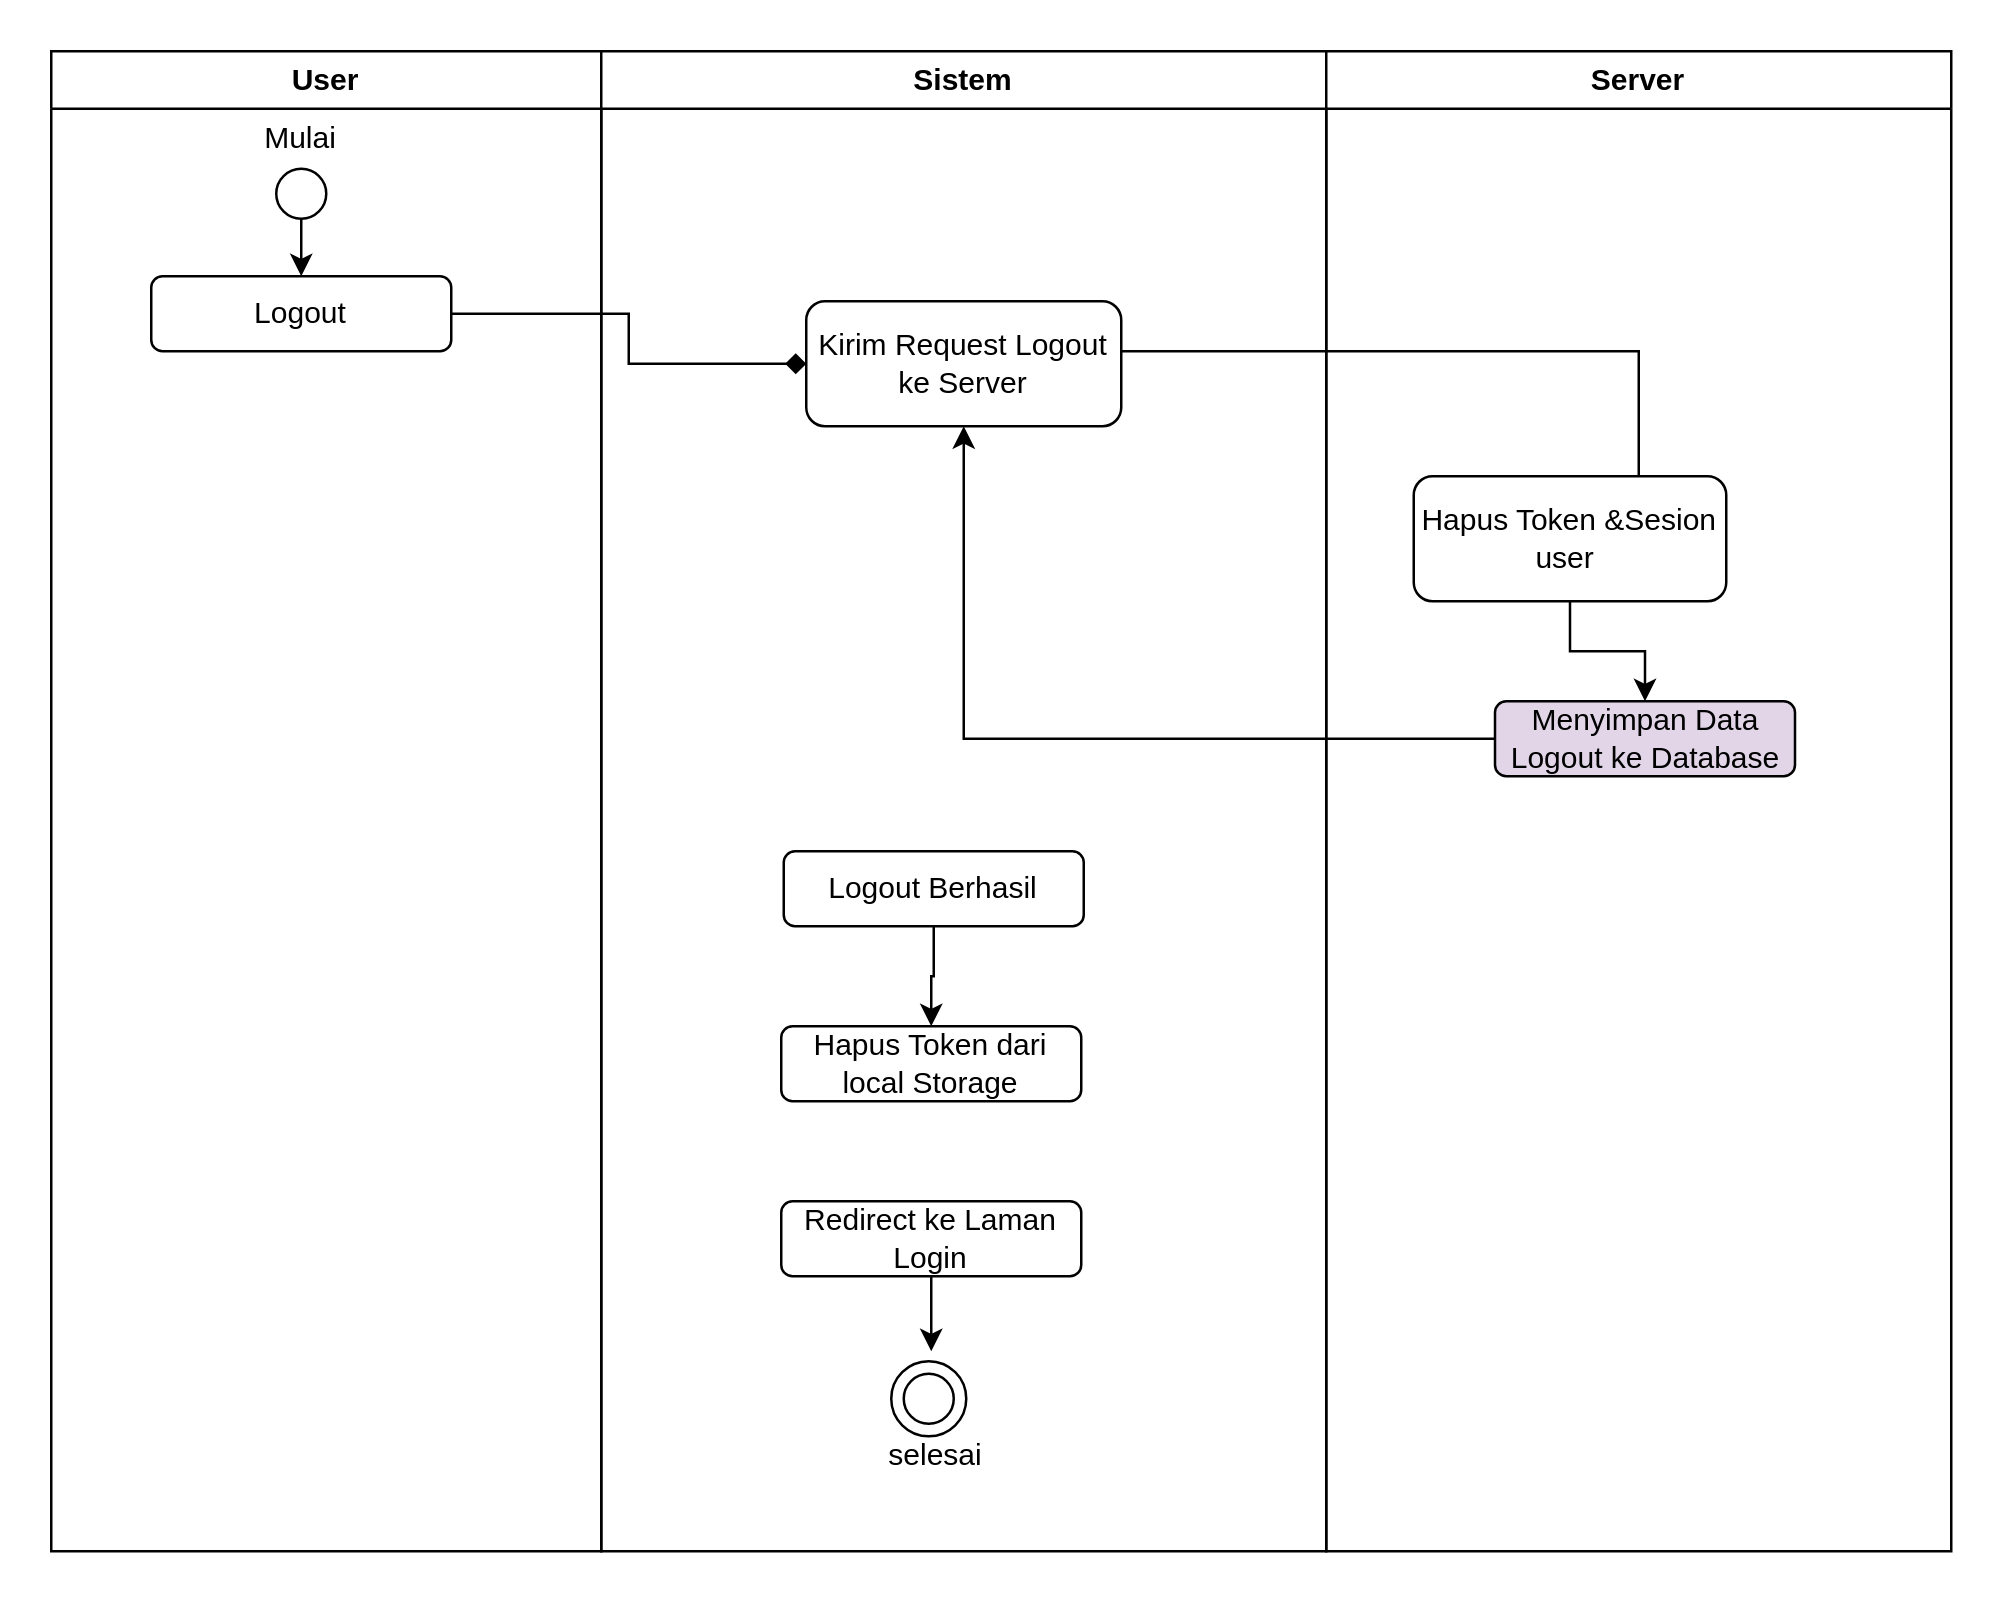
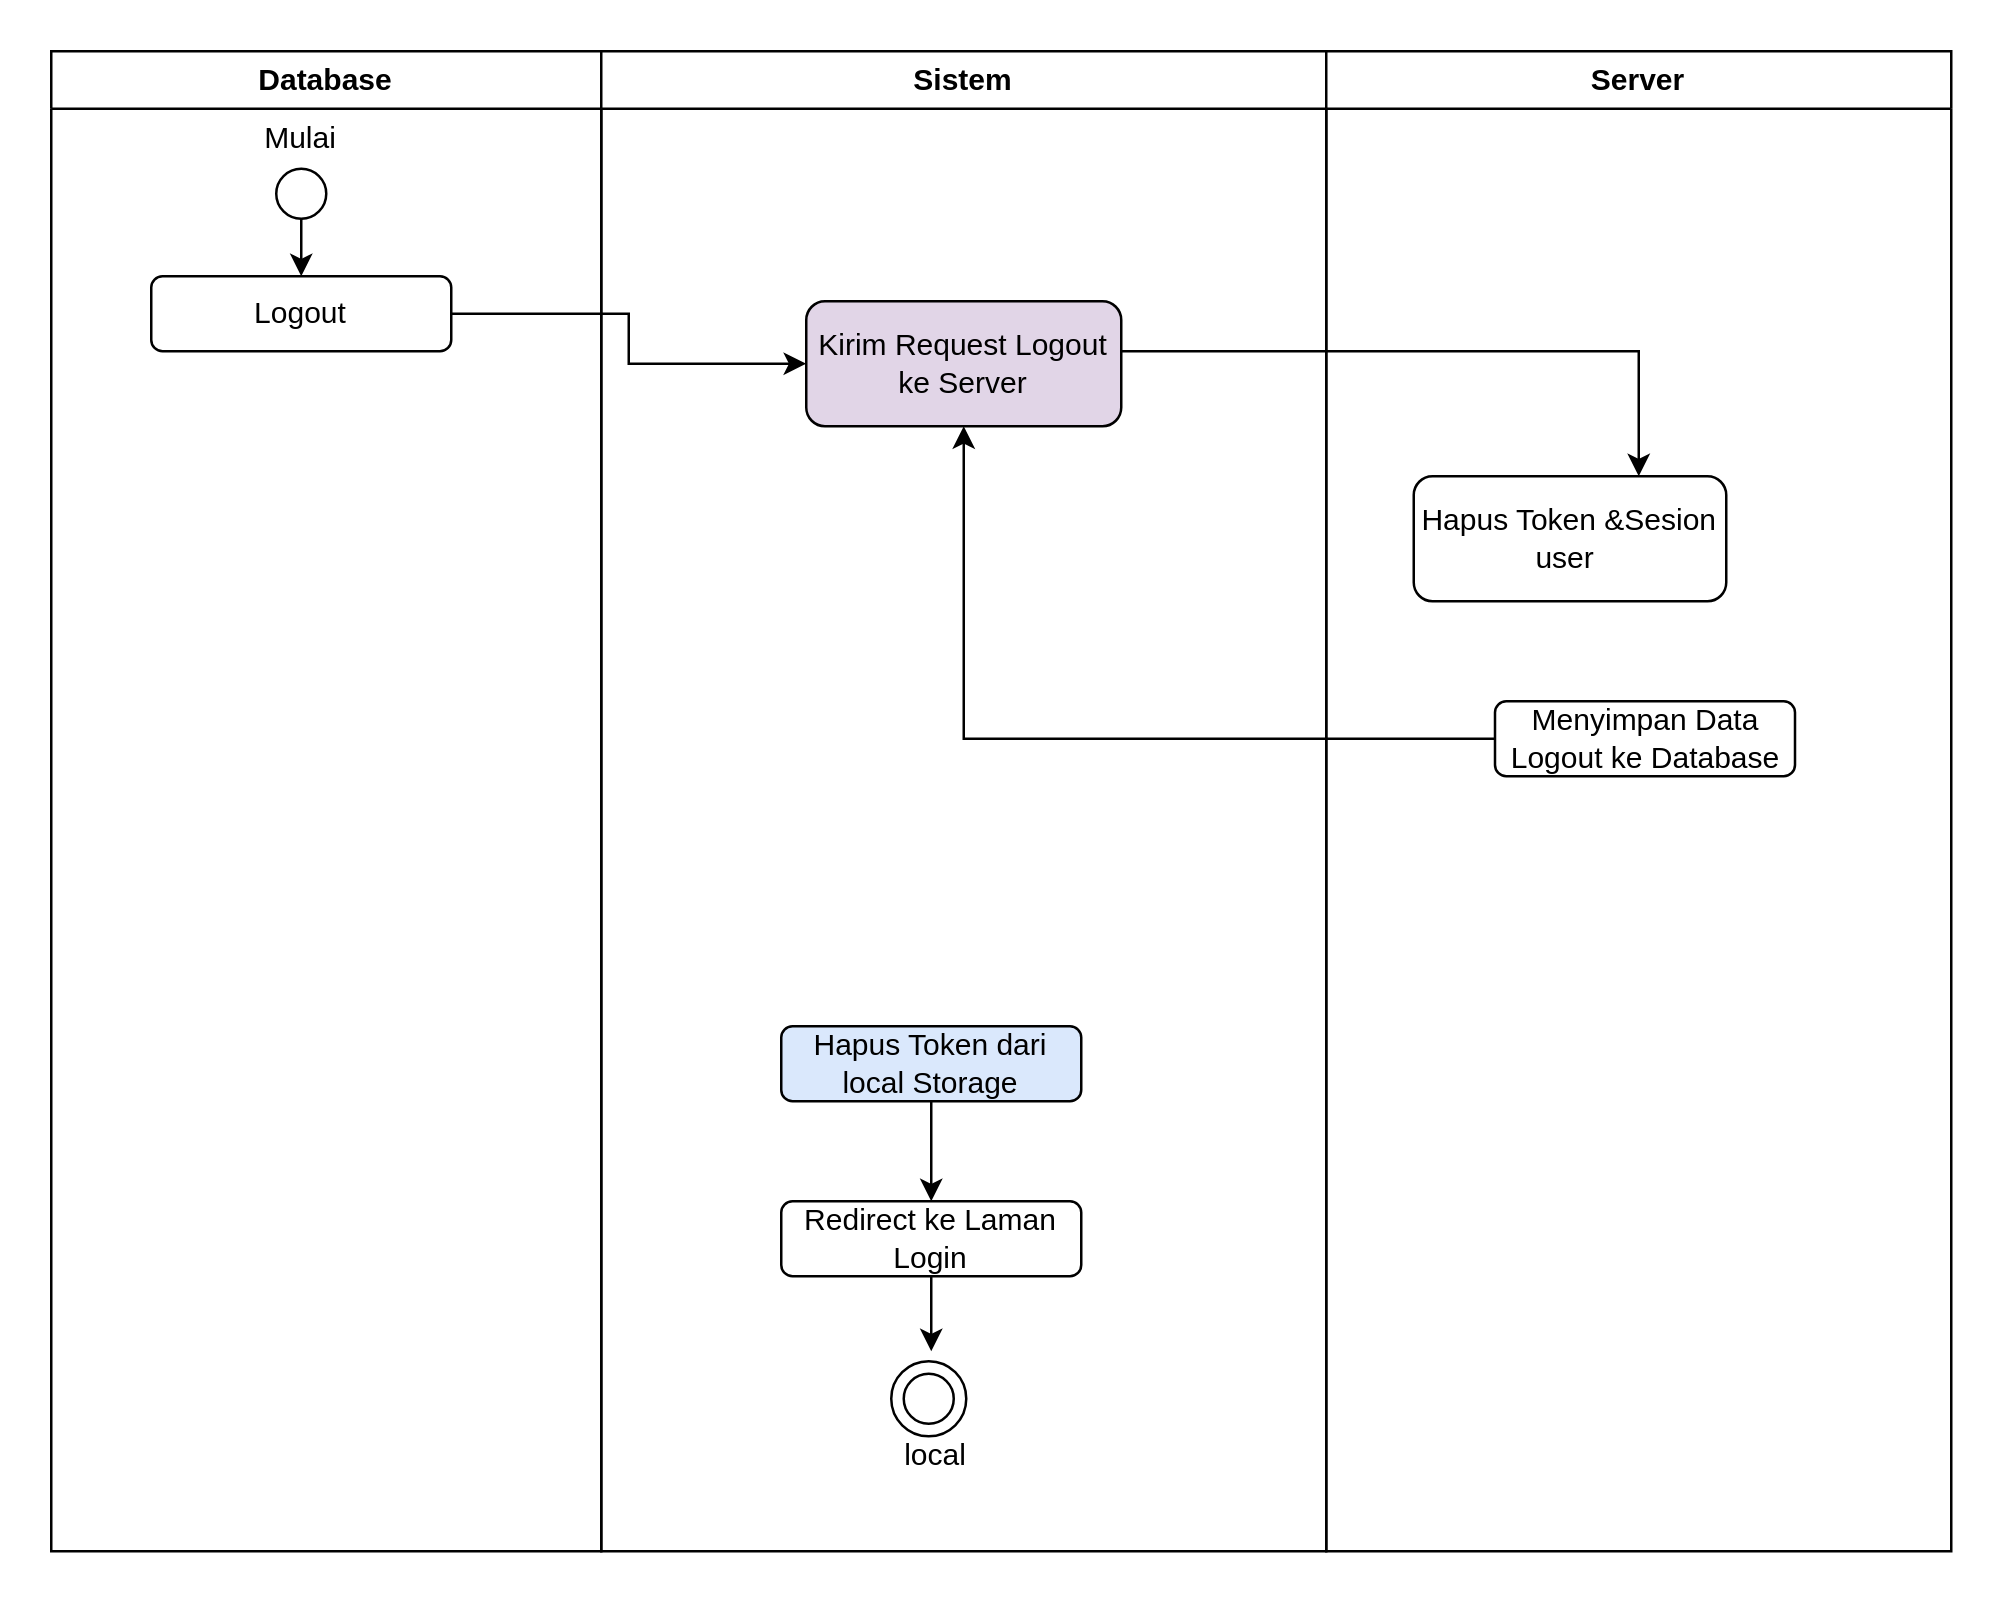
node "User": label "User" -> "Database"
edge "Logout" -> "Kirim Request Logout ke Server": arrowhead diamond -> classic
node "Kirim Request Logout ke Server": fillcolor #ffffff -> #e1d5e7
edge "Kirim Request Logout ke Server" -- "Hapus Token &Sesion user": arrowhead none -> classic
edge "Hapus Token &Sesion user" -> "Menyimpan Data Logout ke Database": removed
node "Menyimpan Data Logout ke Database": fillcolor #e1d5e7 -> #ffffff
node "Logout Berhasil": removed
edge "Logout Berhasil" -> "Hapus Token dari local Storage": removed
node "Hapus Token dari local Storage": fillcolor #ffffff -> #dae8fc
edge "Hapus Token dari local Storage" -> "Redirect ke Laman Login": added
node "selesai": label "selesai" -> "local"
